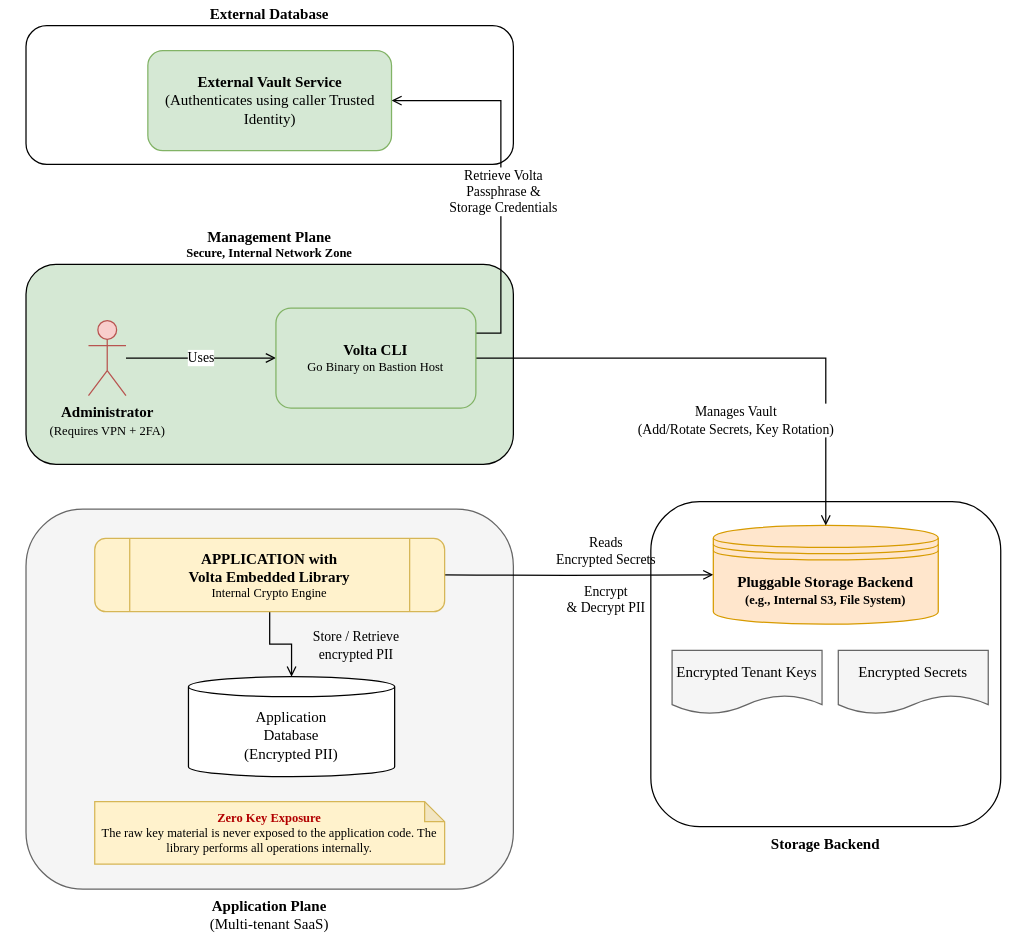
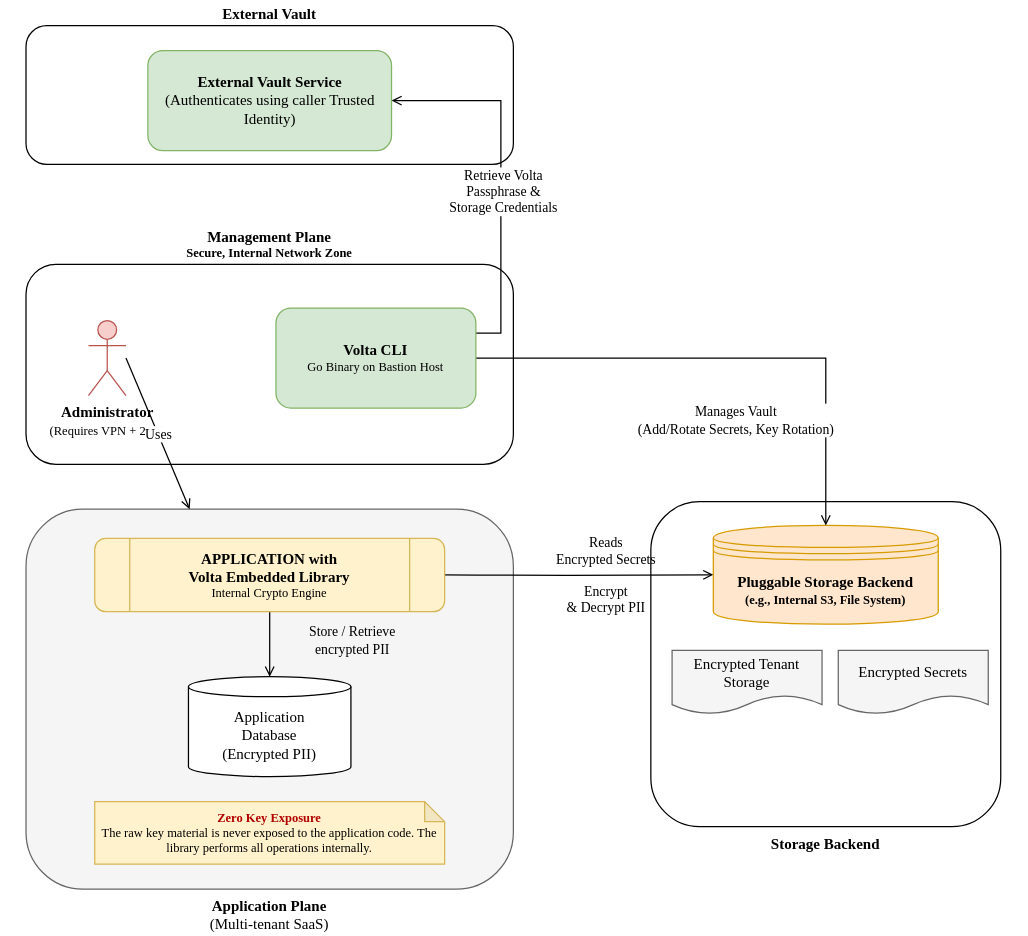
node "External Database": label "External Database" -> "External Vault"
edge "Administrator (Requires VPN + 2FA)" -> "Volta CLI Go Binary on Bastion Host": now "Administrator (Requires VPN + 2FA)" -> "Application Plane (Multi-tenant SaaS)"
node "Management Plane Secure, Internal Network Zone": fillcolor #d5e8d4 -> #ffffff
node "Encrypted Tenant Keys": label "Encrypted Tenant Keys" -> "Encrypted Tenant Storage"
node "Application Database (Encrypted PII)": size 206x100 -> 163x100
